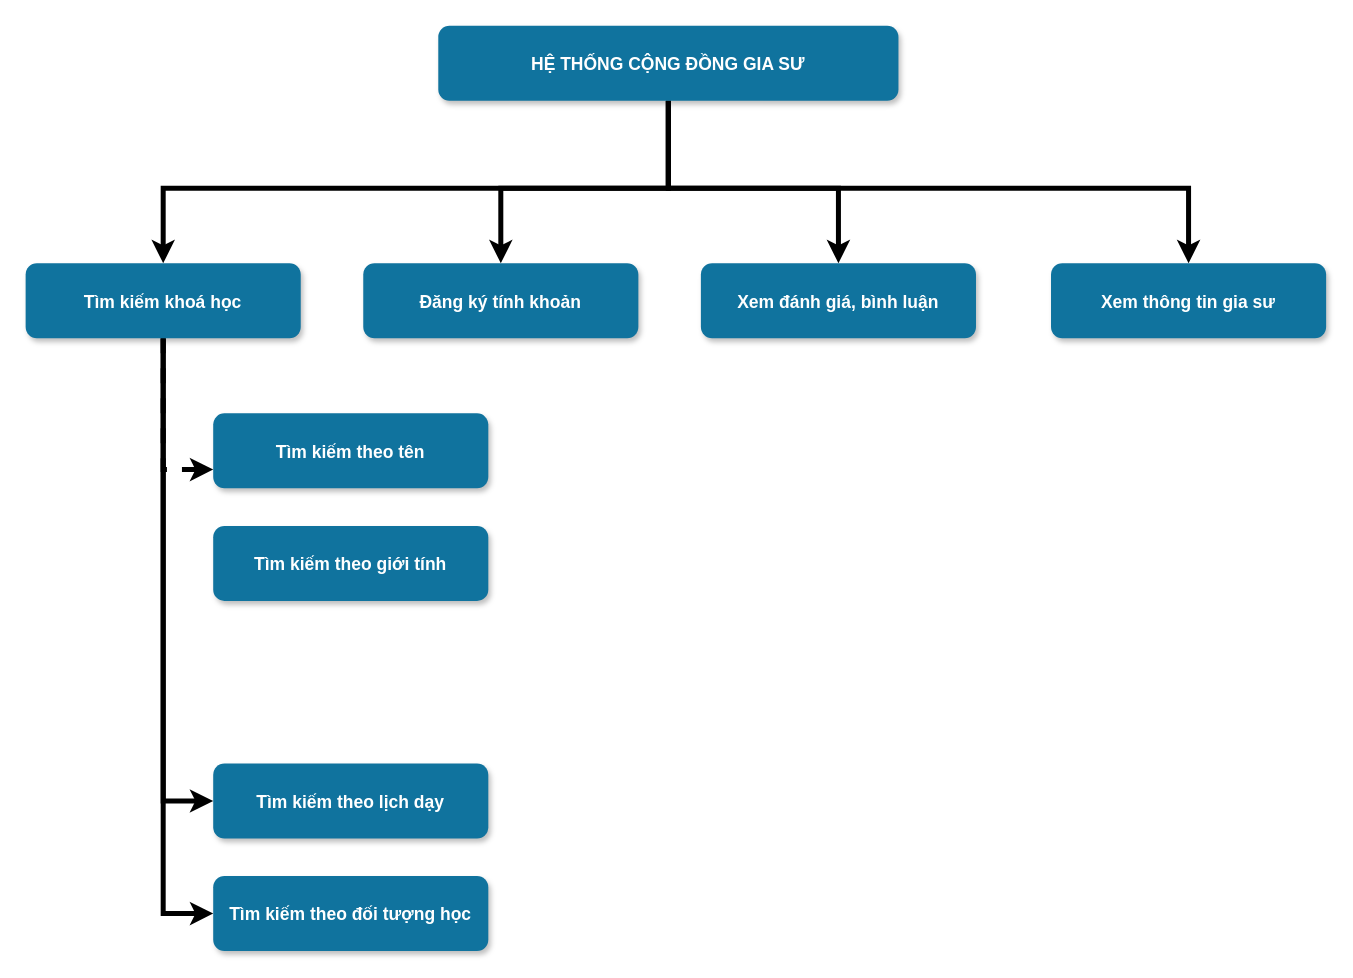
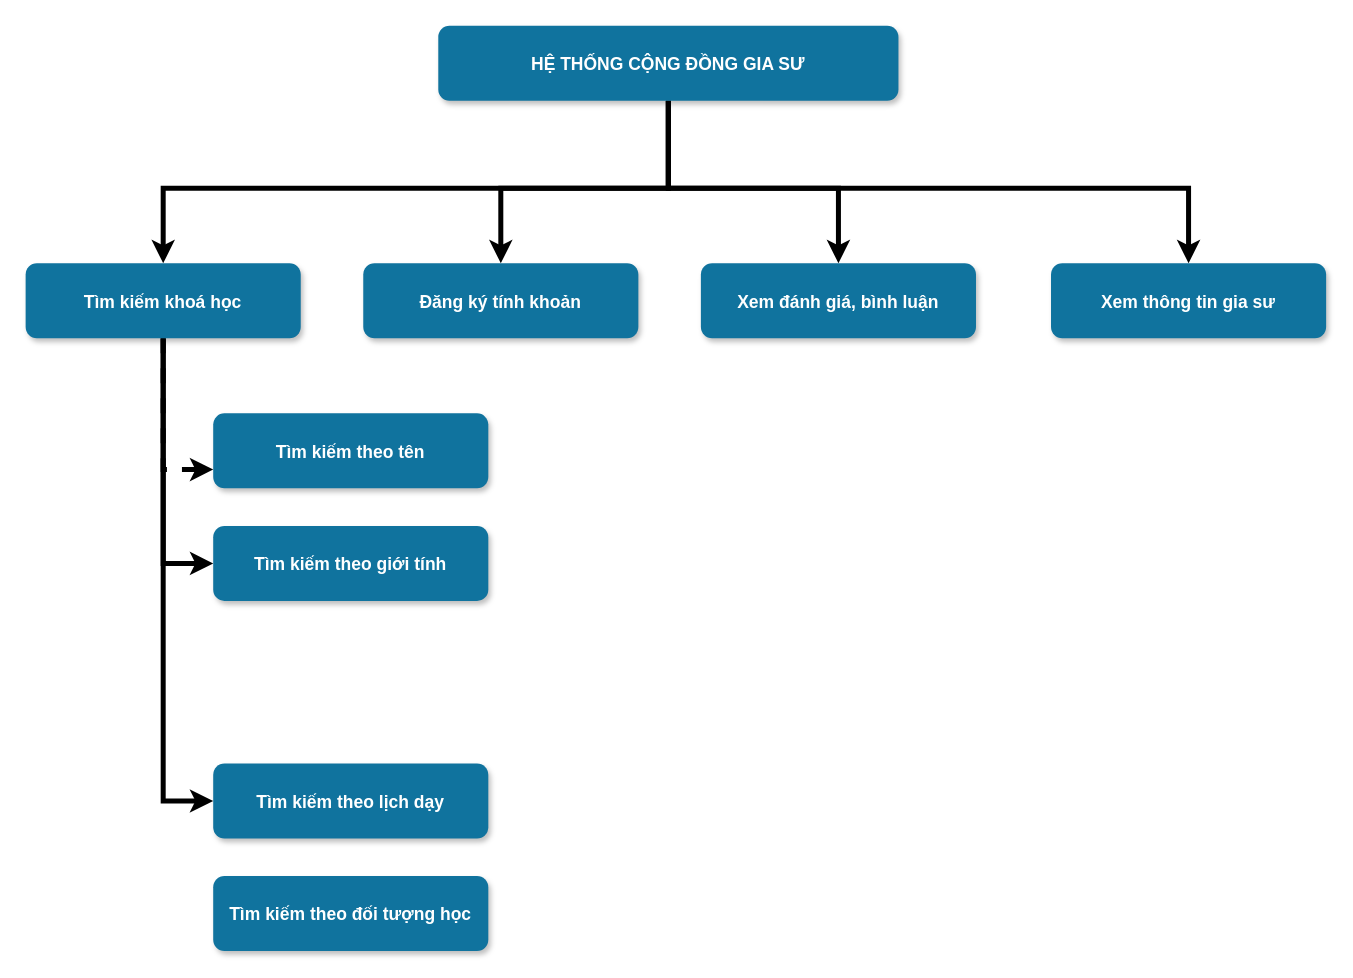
edge "Tìm kiếm khoá học" -> "Tìm kiếm theo giới tính": added
edge "Tìm kiếm khoá học" -> "Tìm kiếm theo đối tượng học": removed
